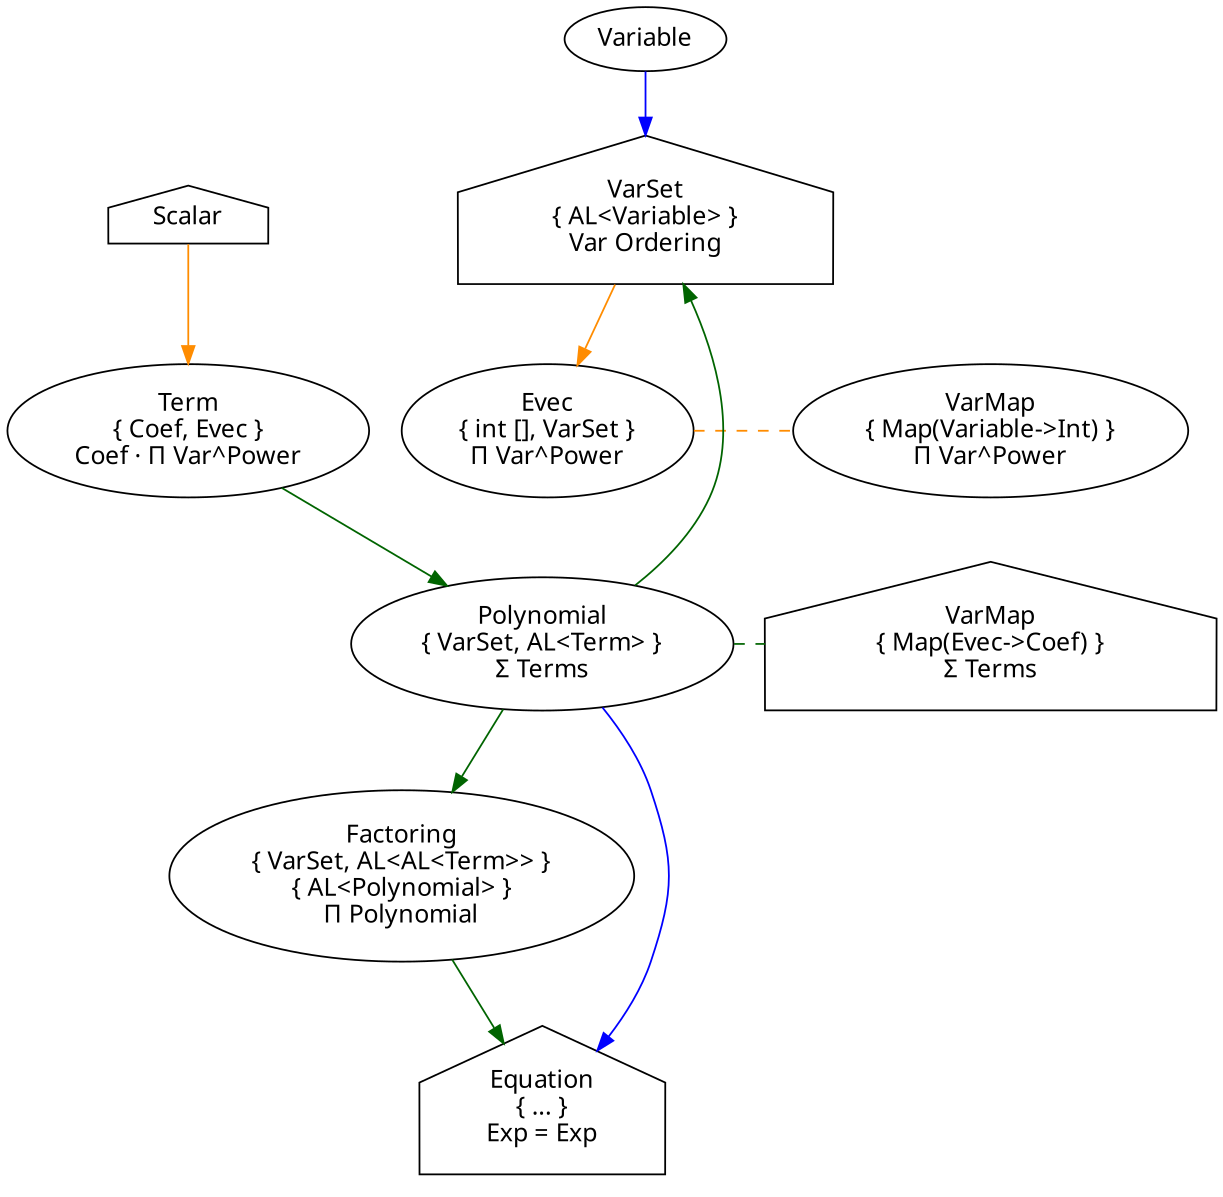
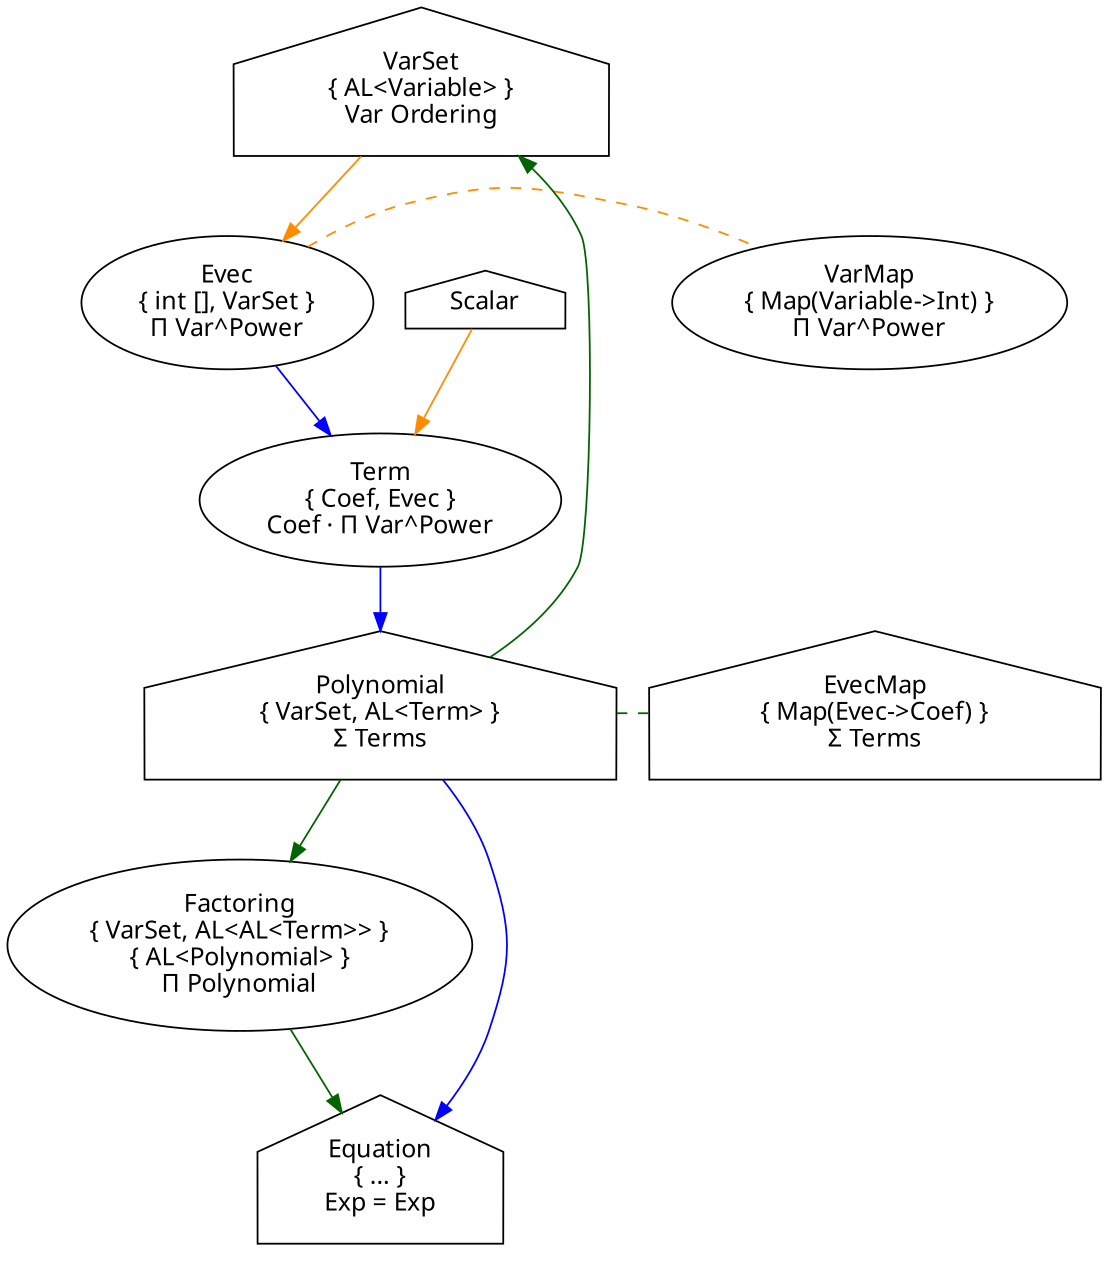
node "Variable": removed
edge "Evec { int [], VarSet } Π Var^Power" -> "Term { Coef, Evec } Coef · Π Var^Power": added
edge "Term { Coef, Evec } Coef · Π Var^Power" -> "Polynomial { VarSet, AL<Term> } Σ Terms": color darkgreen -> blue
node "Polynomial { VarSet, AL<Term> } Σ Terms": shape ellipse -> house
node "VarMap { Map(Evec->Coef) } Σ Terms": label "VarMap { Map(Evec->Coef) } Σ Terms" -> "EvecMap { Map(Evec->Coef) } Σ Terms"
